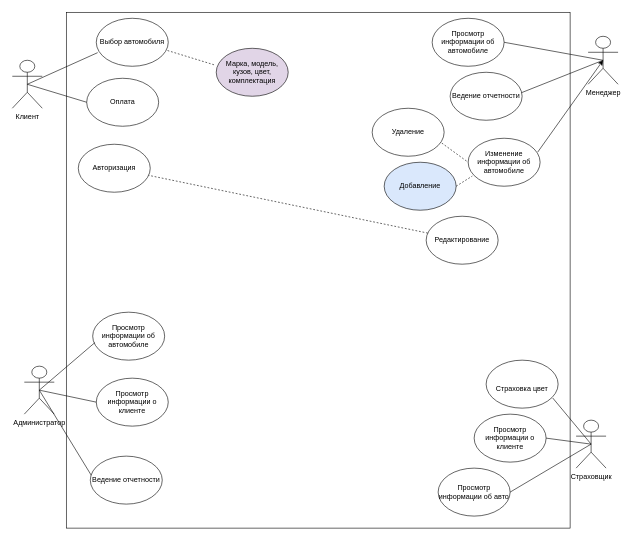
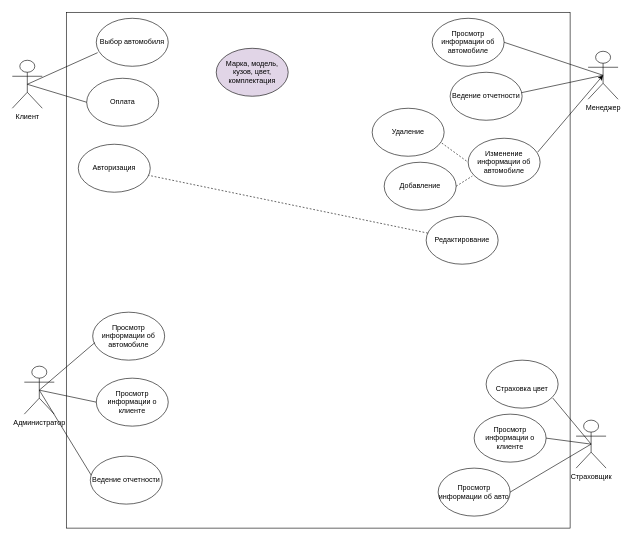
edge "Выбор автомобиля" -- "Марка, модель, кузов, цвет, комплектация": removed
node "Менеджер": moved (603, 60) -> (603, 75)
node "Добавление": fillcolor #dae8fc -> #ffffff
